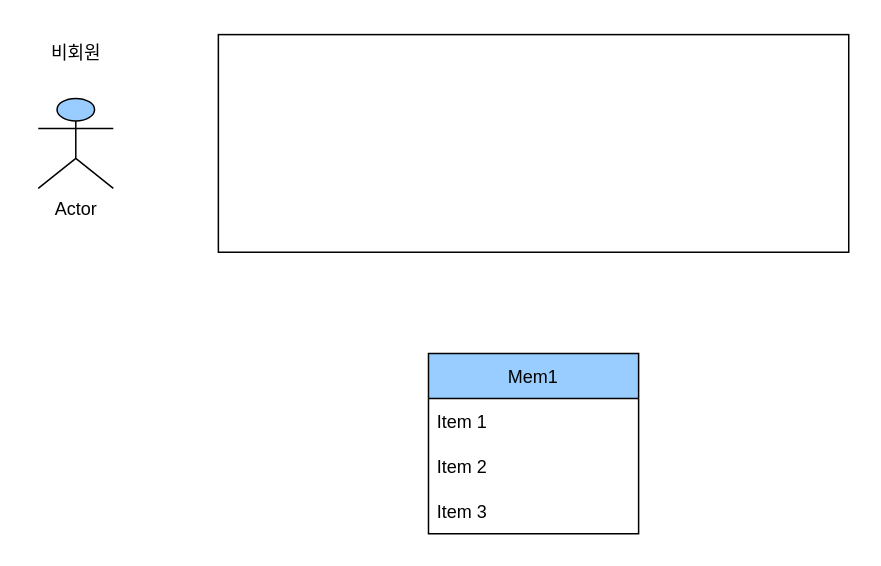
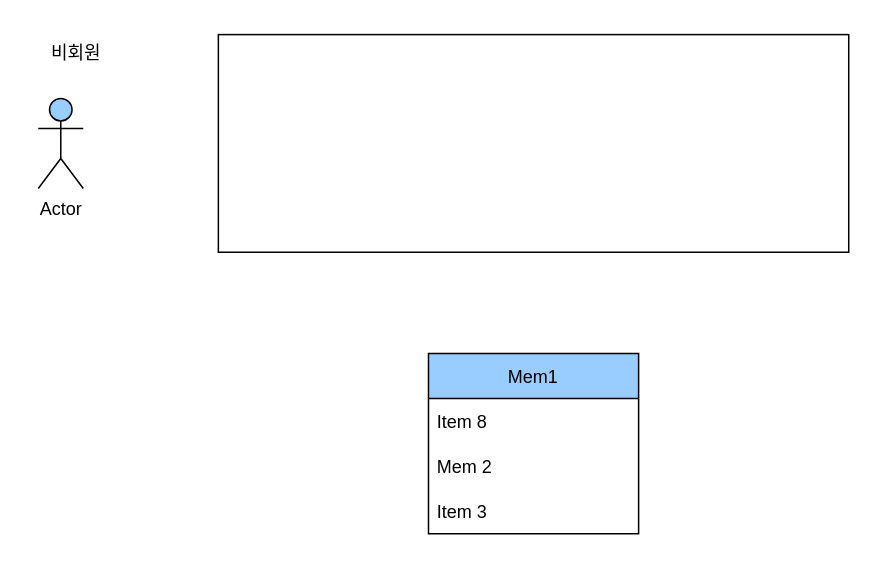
node "Actor": size 75x90 -> 45x90
node "Item 1": label "Item 1" -> "Item 8"
node "Item 2": label "Item 2" -> "Mem 2"
